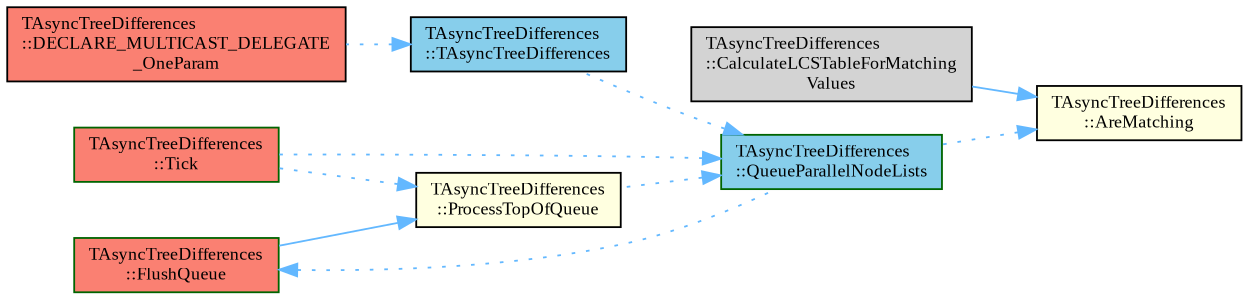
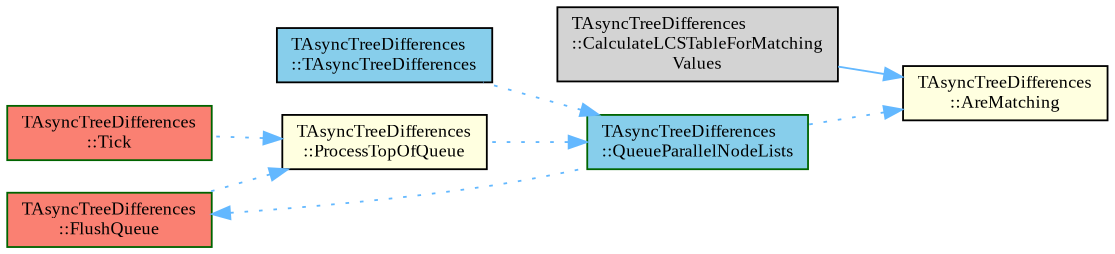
node "TAsyncTreeDifferences ::DECLARE_MULTICAST_DELEGATE _OneParam": removed
edge "TAsyncTreeDifferences ::Tick" -> "TAsyncTreeDifferences ::QueueParallelNodeLists": removed
edge "TAsyncTreeDifferences ::FlushQueue" -> "TAsyncTreeDifferences ::ProcessTopOfQueue": style solid -> dotted
